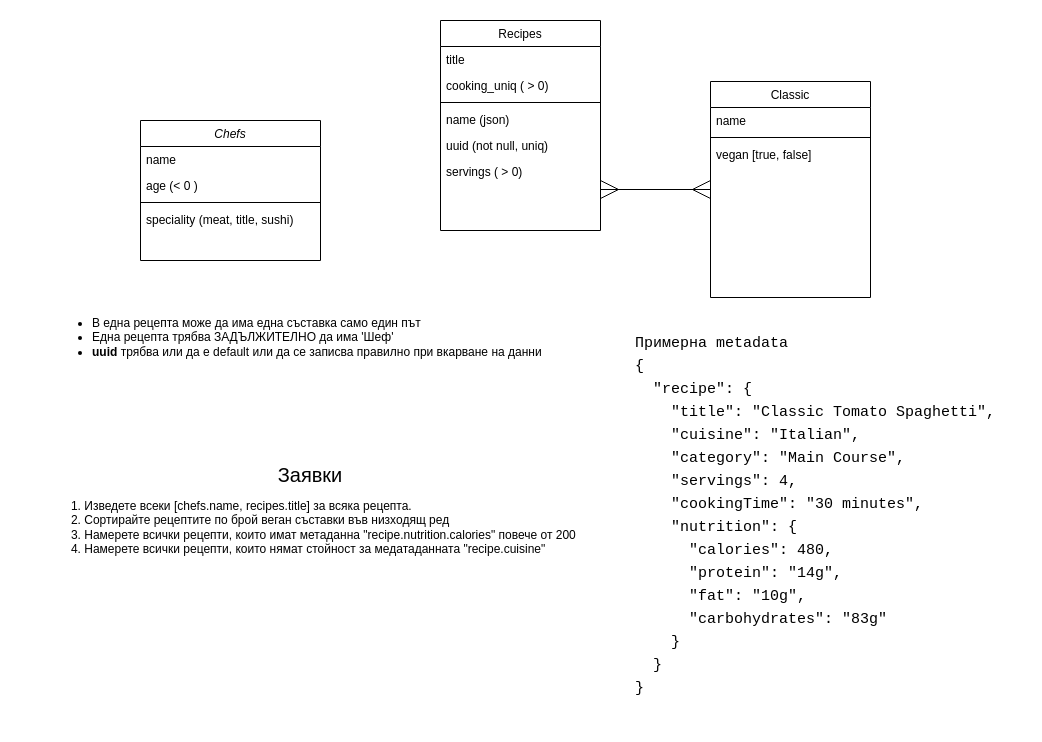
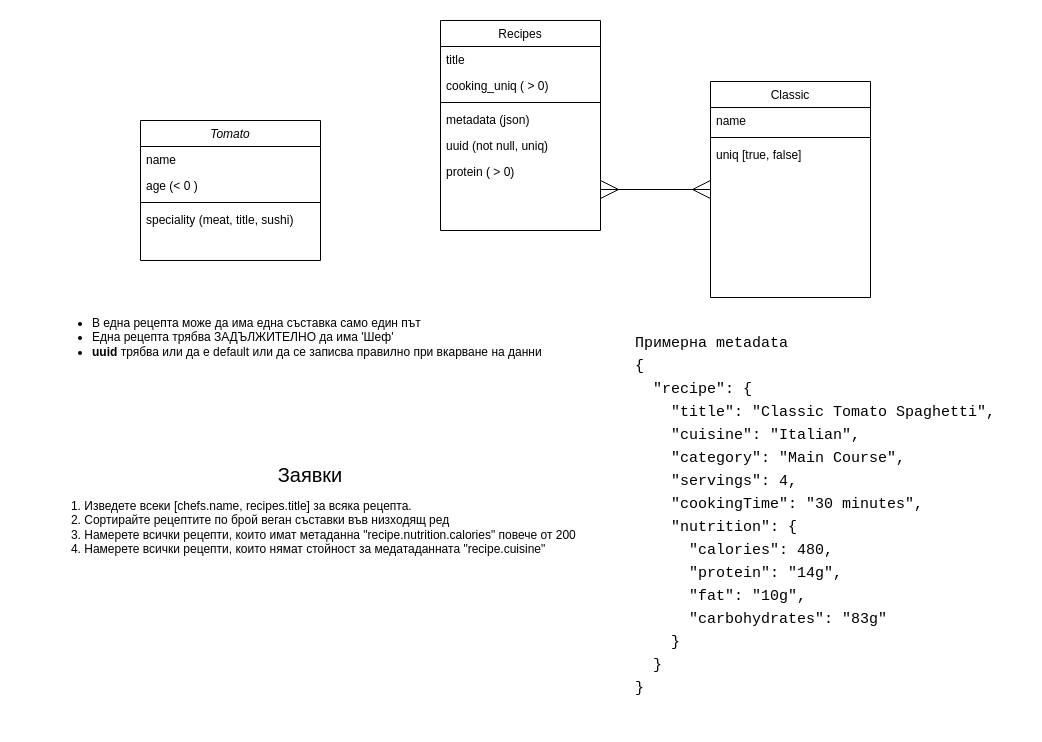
node "name (json)": label "name (json)" -> "metadata (json)"
node "Chefs": label "Chefs" -> "Tomato"
node "vegan [true, false]": label "vegan [true, false]" -> "uniq [true, false]"
node "servings ( > 0)": label "servings ( > 0)" -> "protein ( > 0)"
